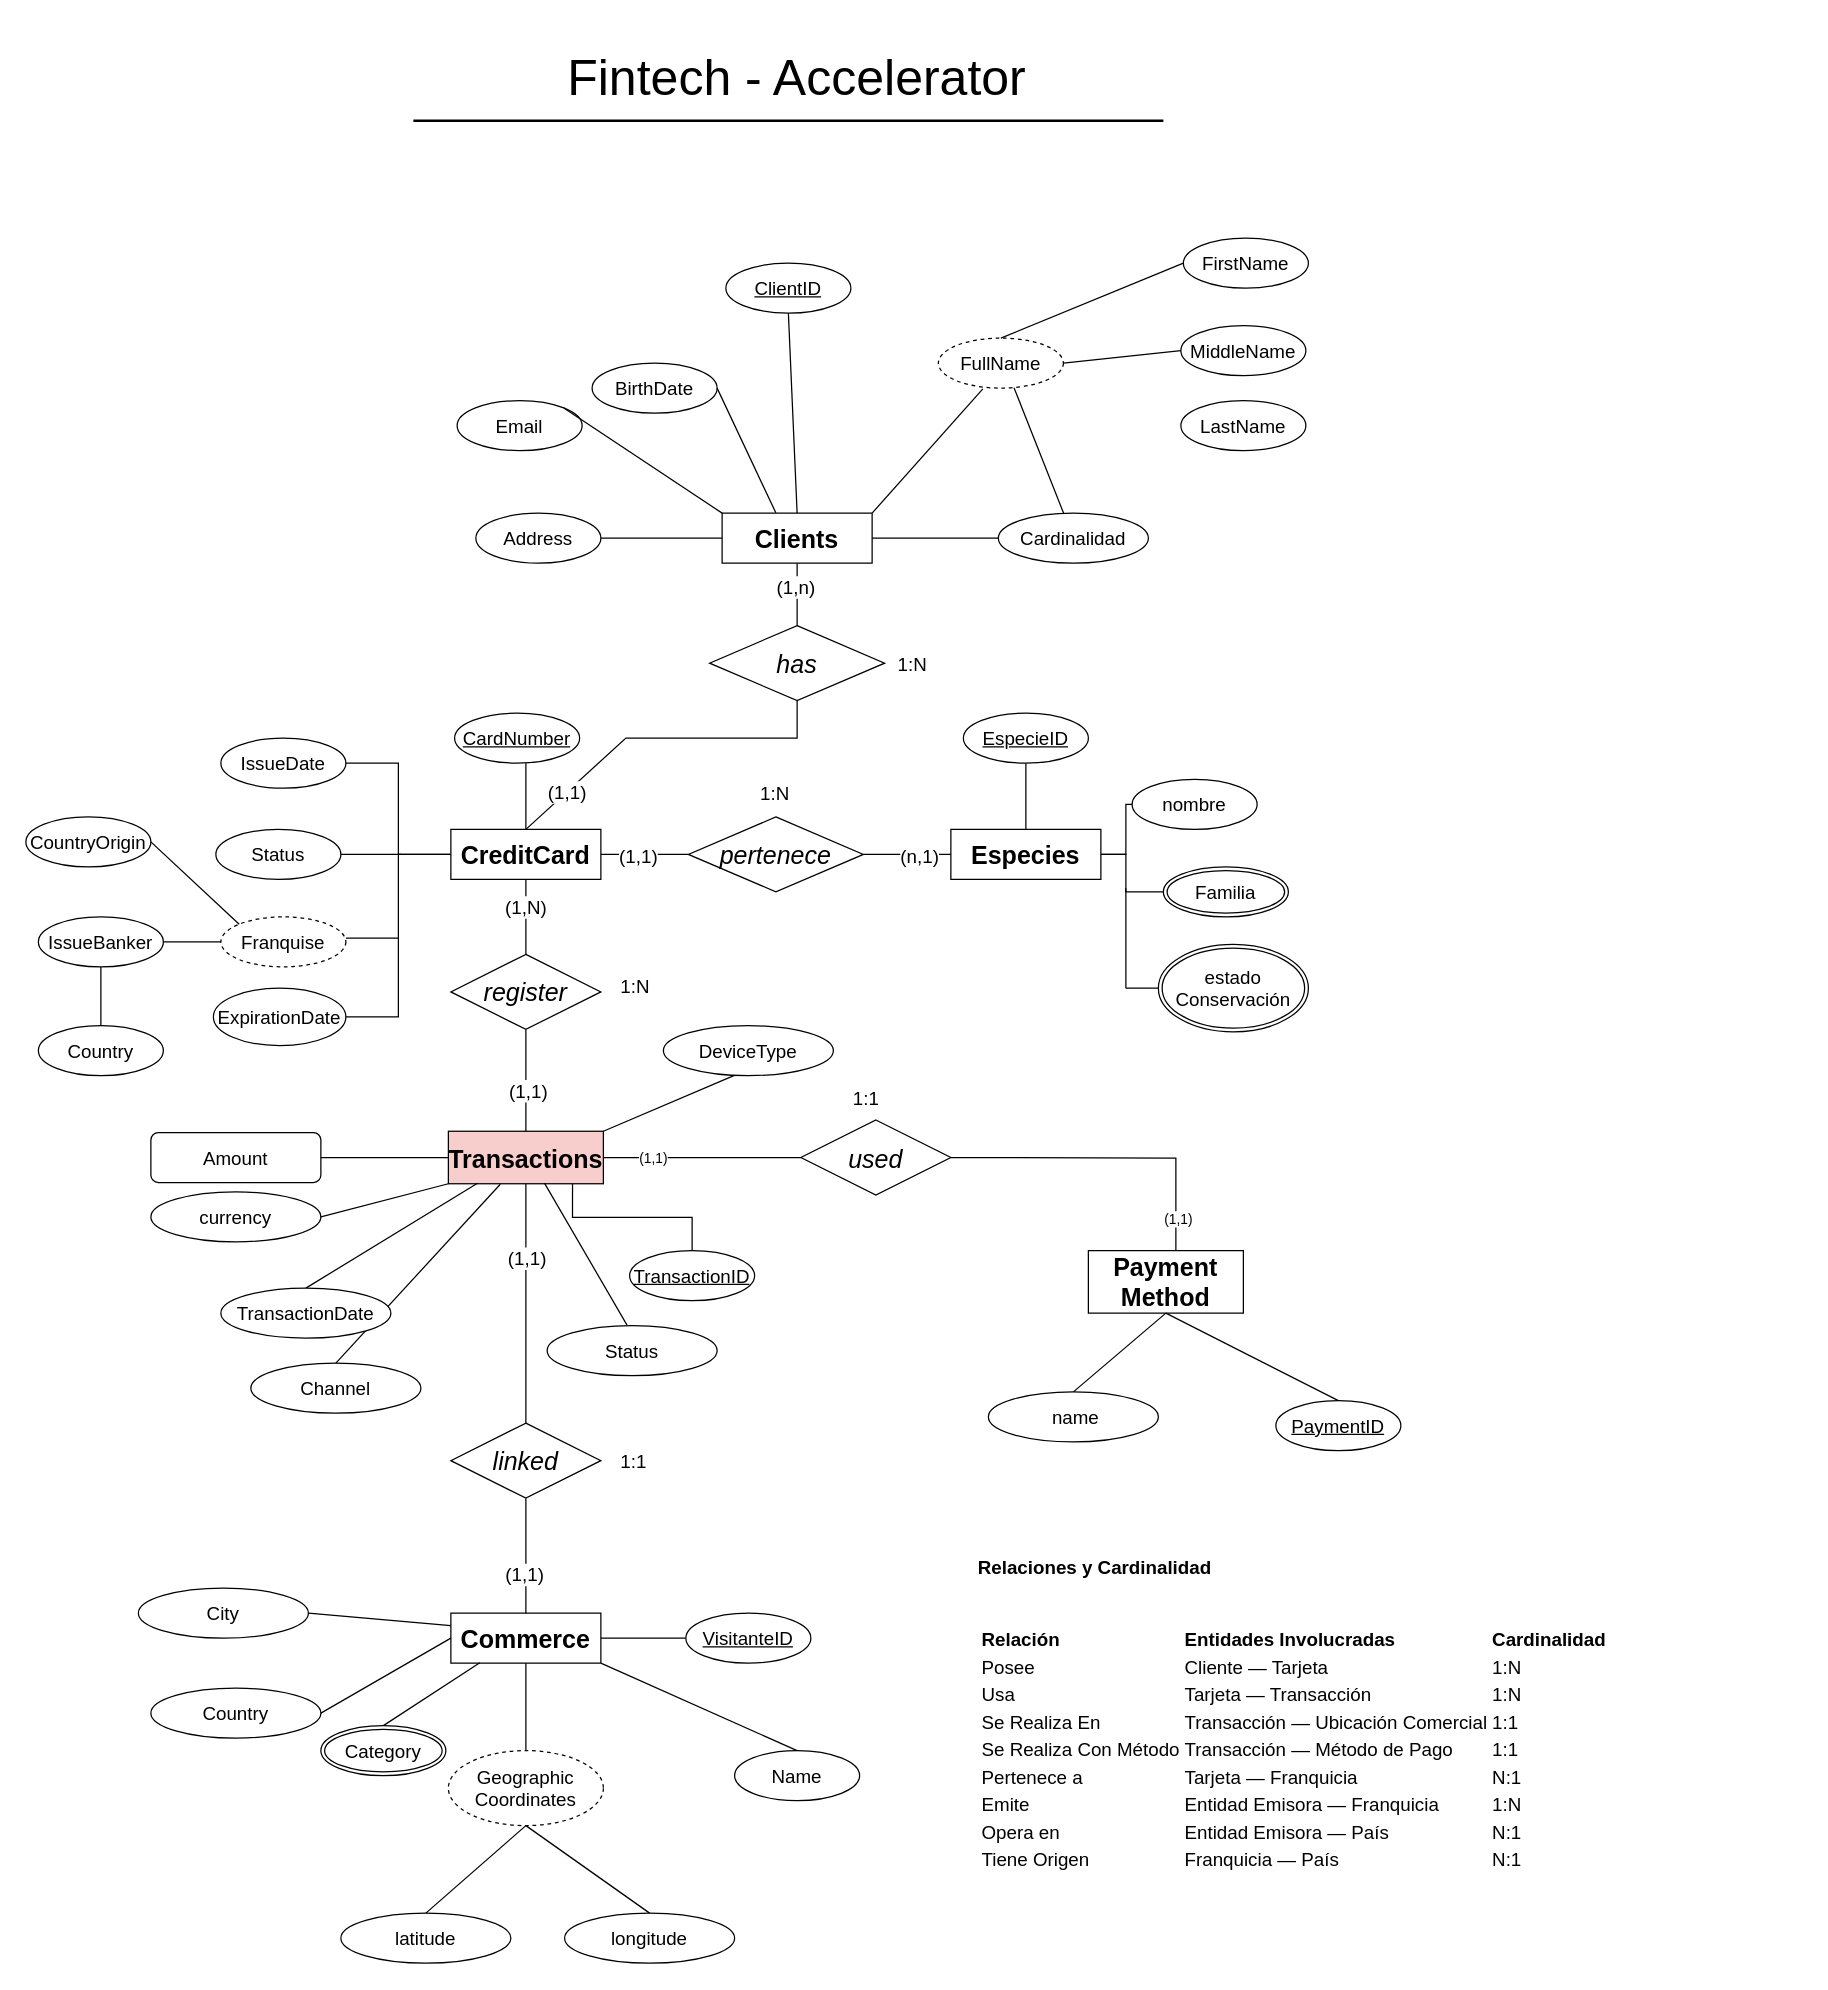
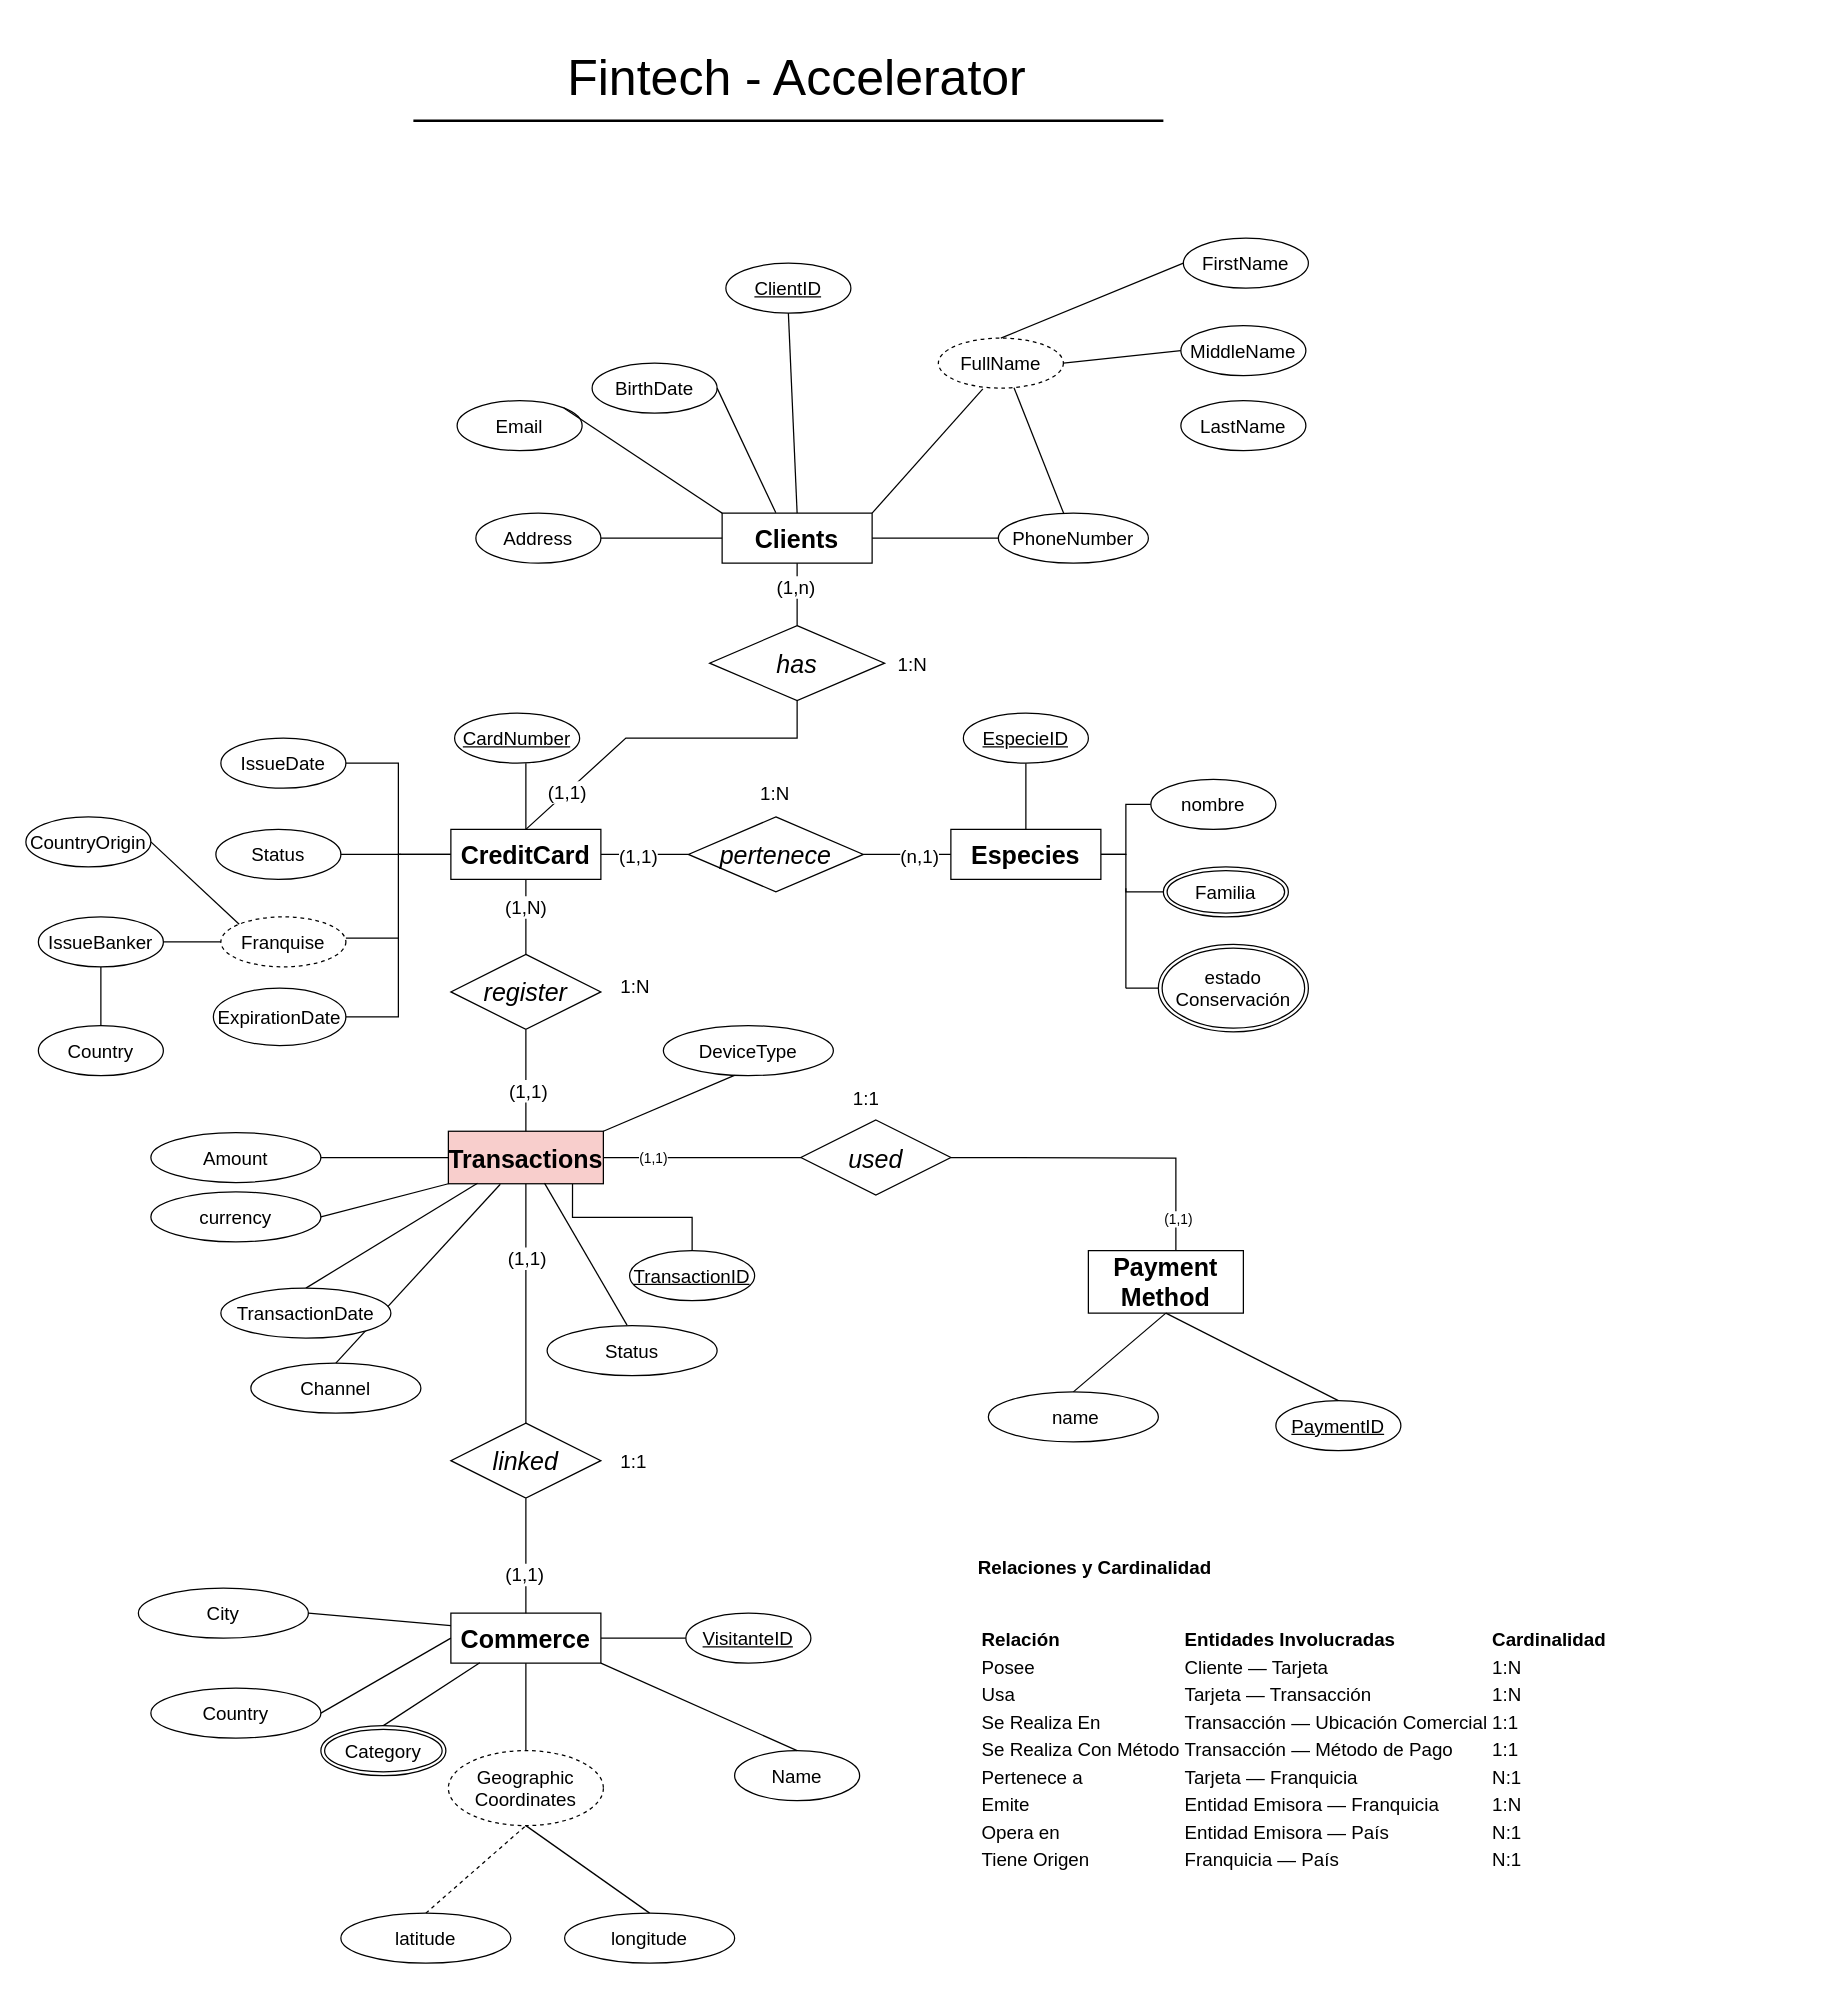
node "Cardinalidad": label "Cardinalidad" -> "PhoneNumber"
node "nombre": moved (1194, 804) -> (1213, 804)
node "Amount": shape rounded rectangle -> ellipse
edge "Geographic Coordinates" -- "latitude": style solid -> dashed
